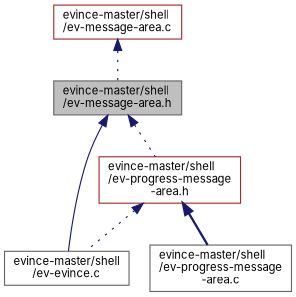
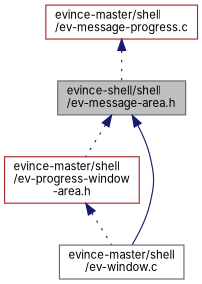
node "evince-master/shell /ev-message-area.c": label "evince-master/shell /ev-message-area.c" -> "evince-master/shell /ev-message-progress.c"
node "evince-master/shell /ev-message-area.h": label "evince-master/shell /ev-message-area.h" -> "evince-shell/shell /ev-message-area.h"
node "evince-master/shell /ev-progress-message -area.h": label "evince-master/shell /ev-progress-message -area.h" -> "evince-master/shell /ev-progress-window -area.h"
node "evince-master/shell /ev-evince.c": label "evince-master/shell /ev-evince.c" -> "evince-master/shell /ev-window.c"
node "evince-master/shell /ev-progress-message -area.c": removed
